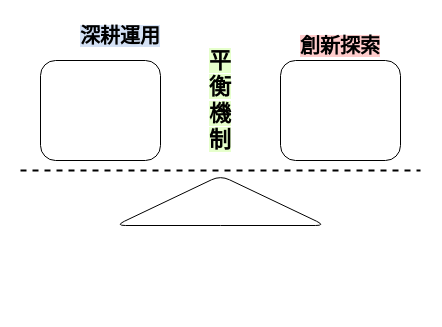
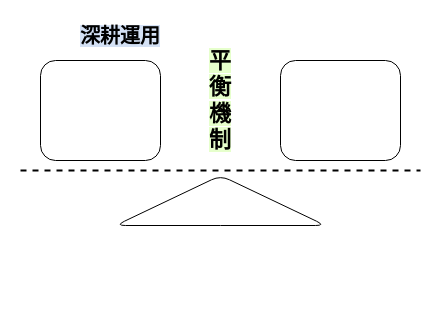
node "創新探索": removed
